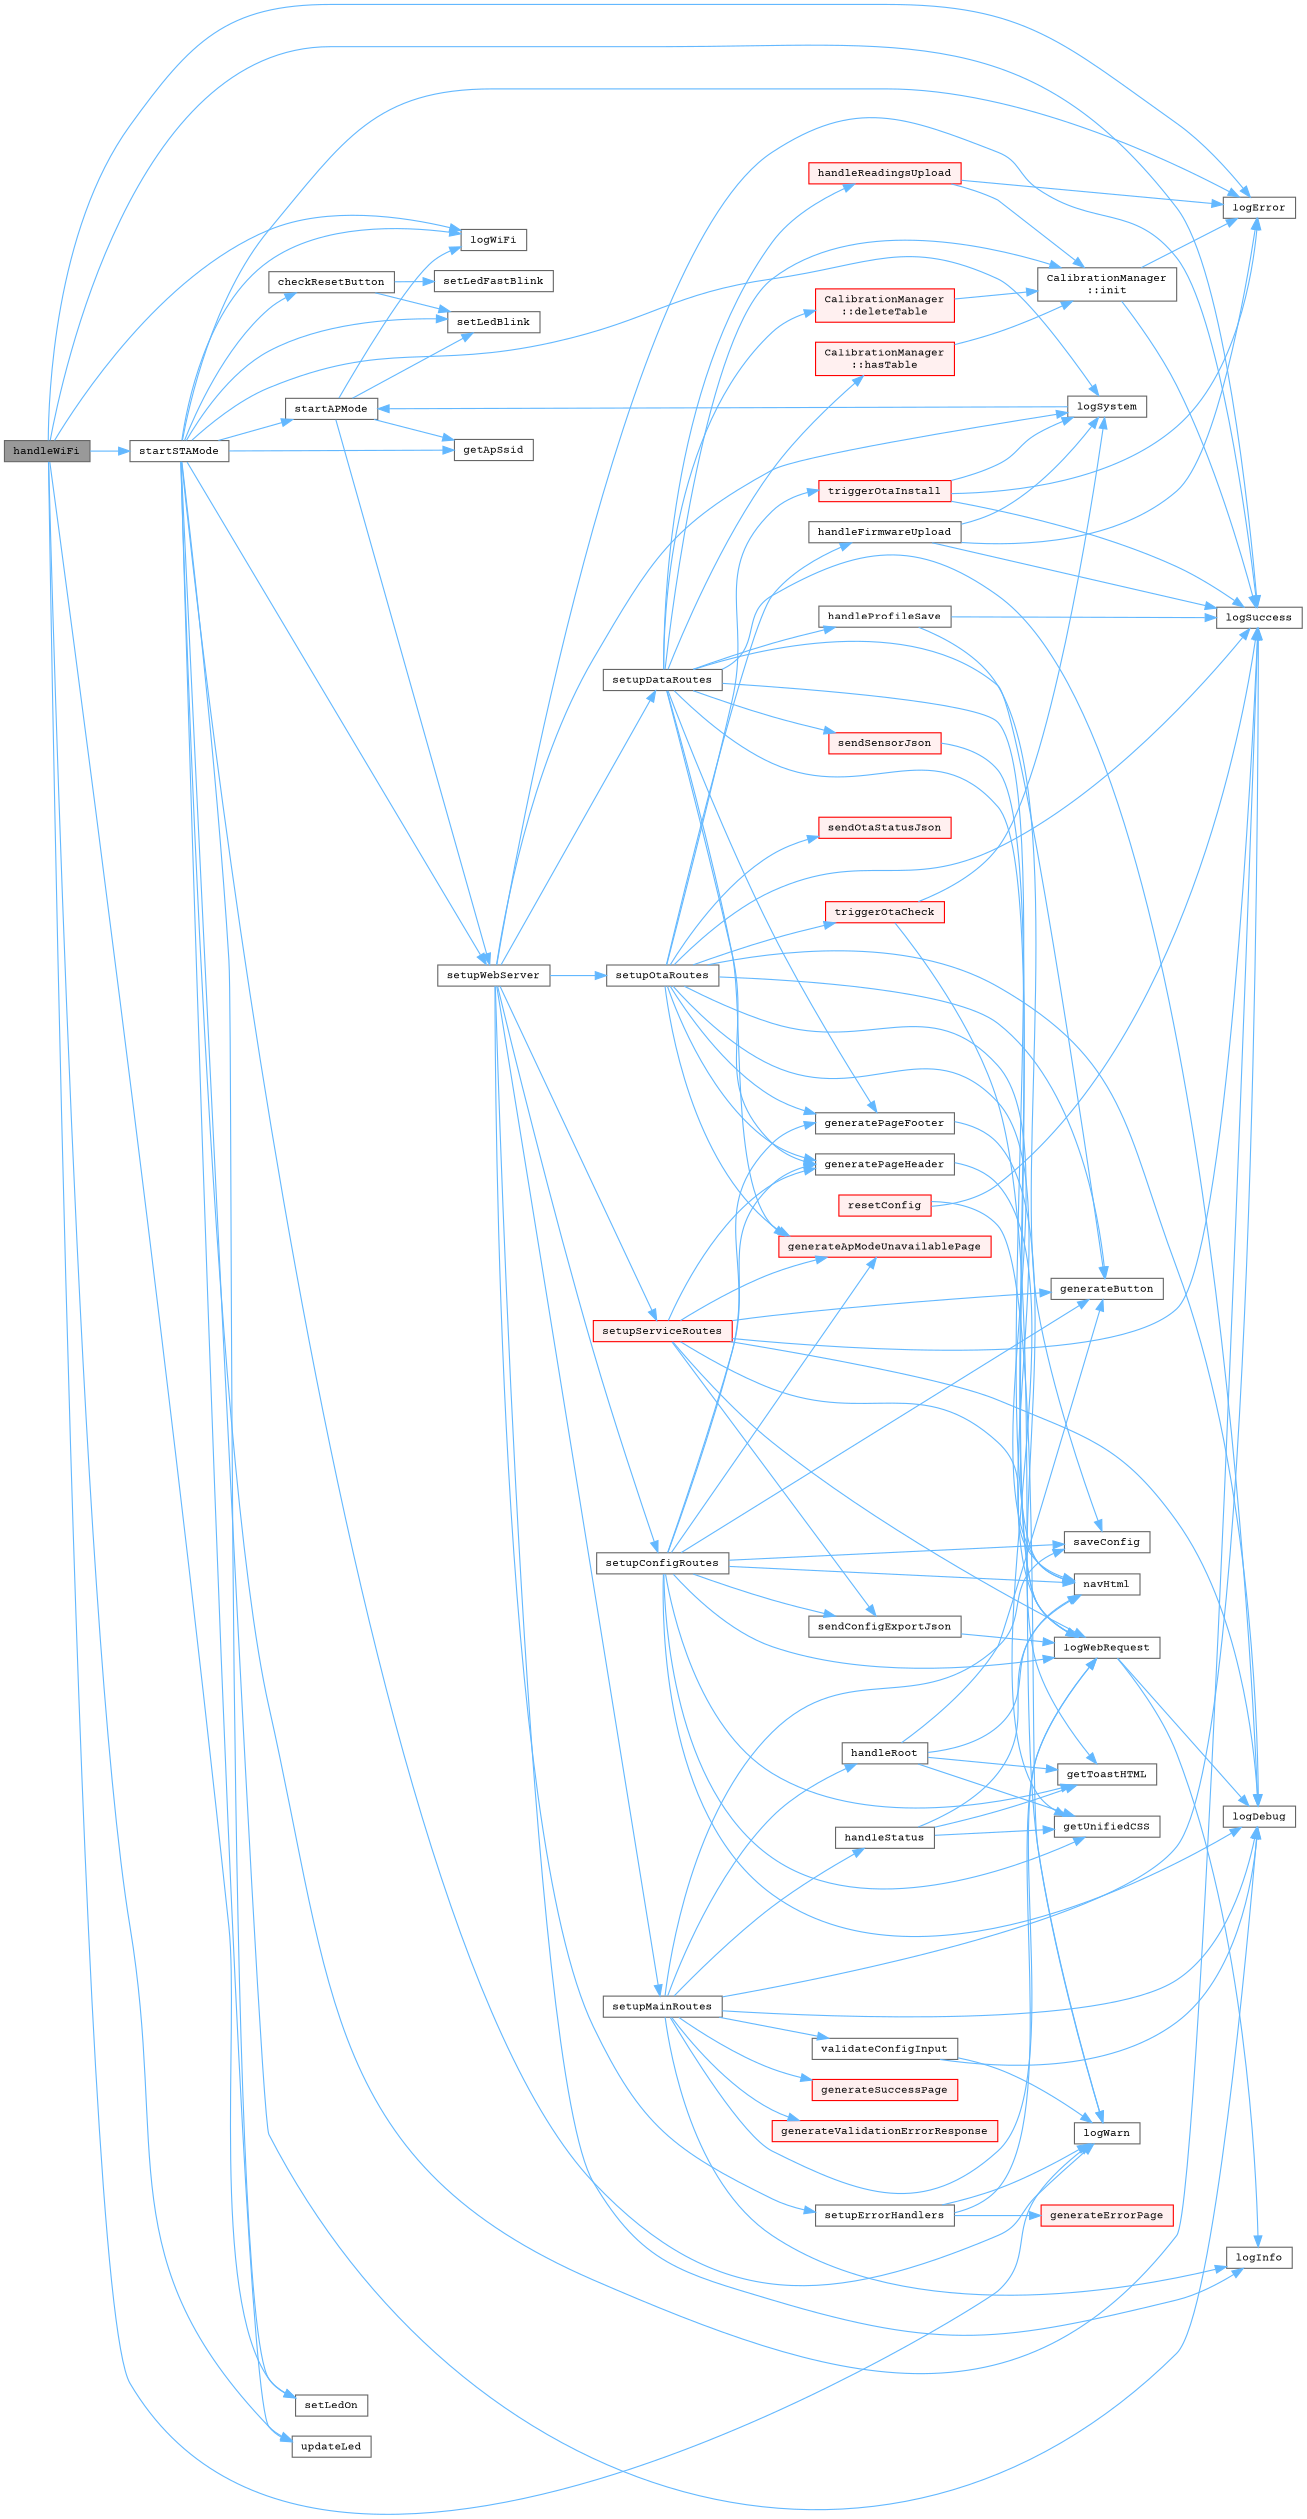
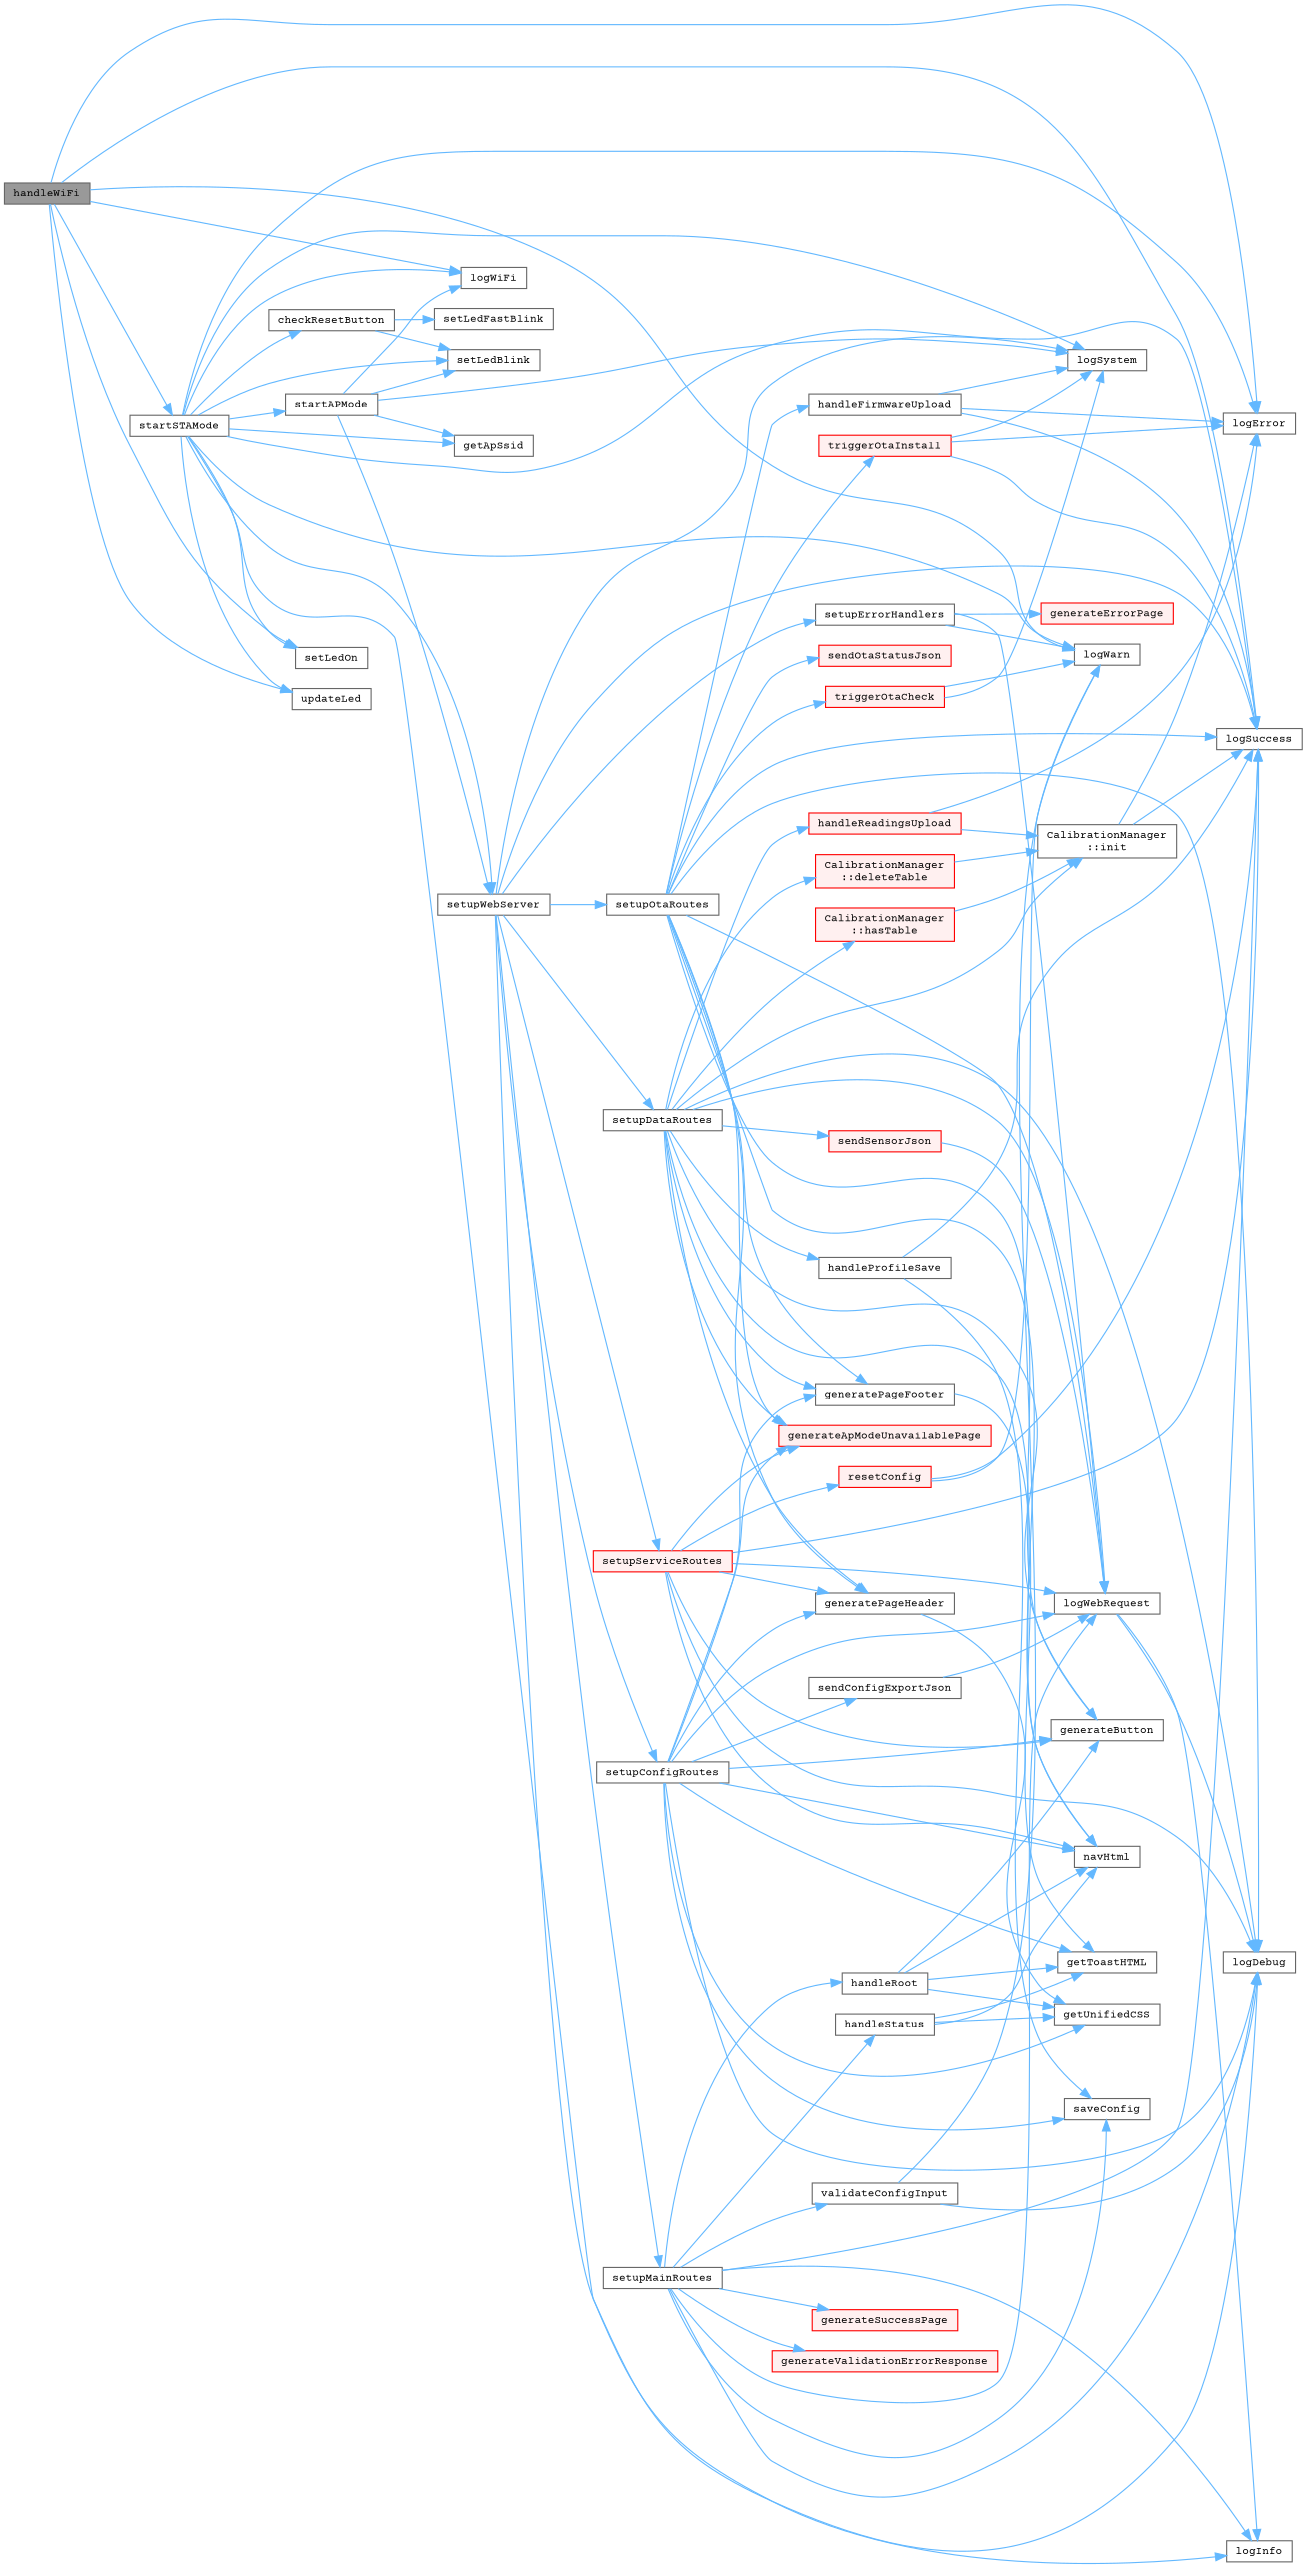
edge "logSystem" -> "startAPMode": reversed
edge "setupServiceRoutes" -> "sendConfigExportJson": now "setupServiceRoutes" -> "resetConfig"
